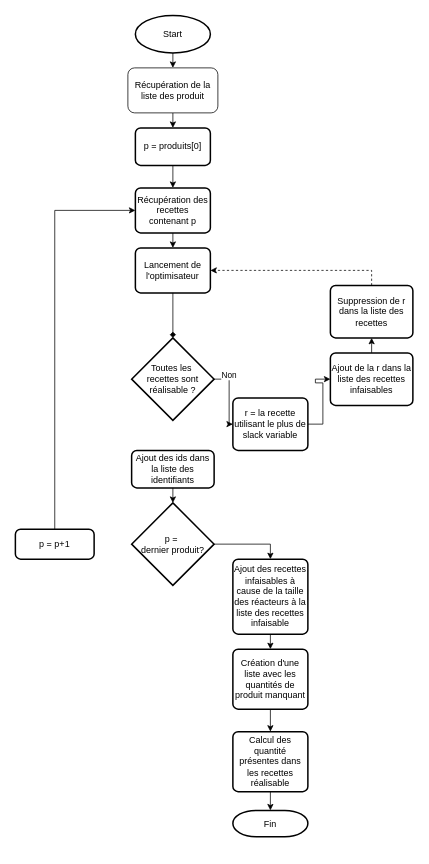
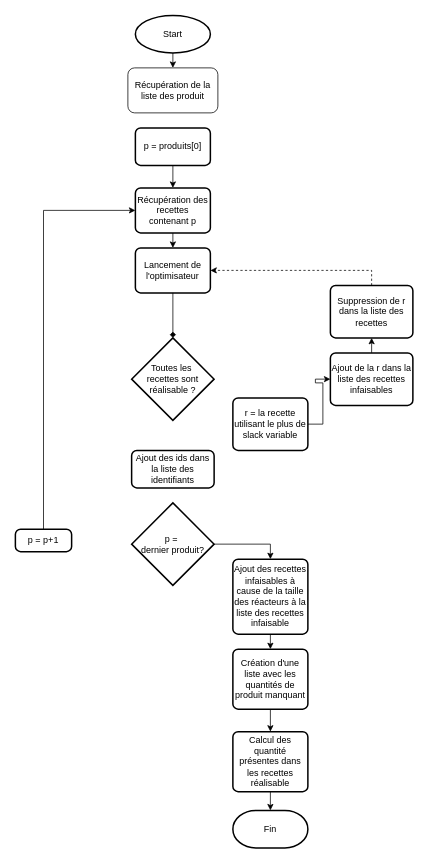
edge "Récupération de la liste des produit" -> "p = produits[0]": removed
edge "Toutes les recettes sont réalisable ?" -> "r = la recette utilisant le plus de slack variable": removed, label "Non"
edge "Ajout des ids dans la liste des identifiants" -> "p = dernier produit?": removed
node "p = p+1": size 79x30 -> 56x23
node "Fin": size 75x26 -> 75x38
